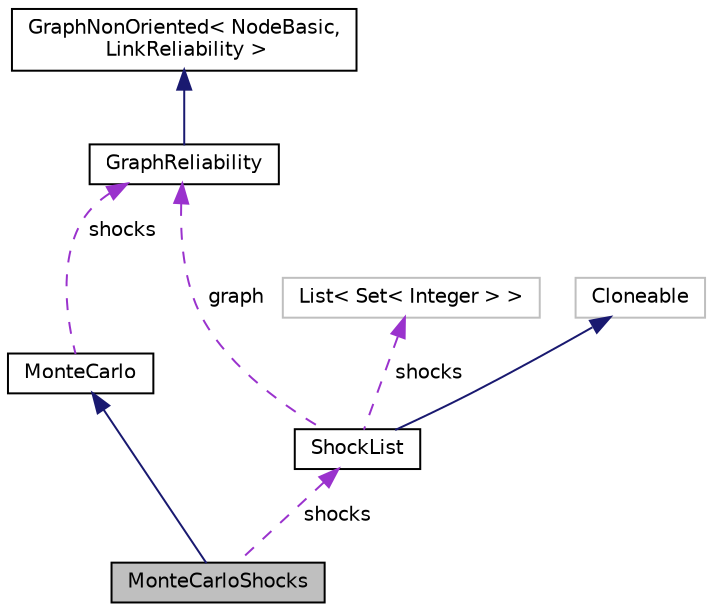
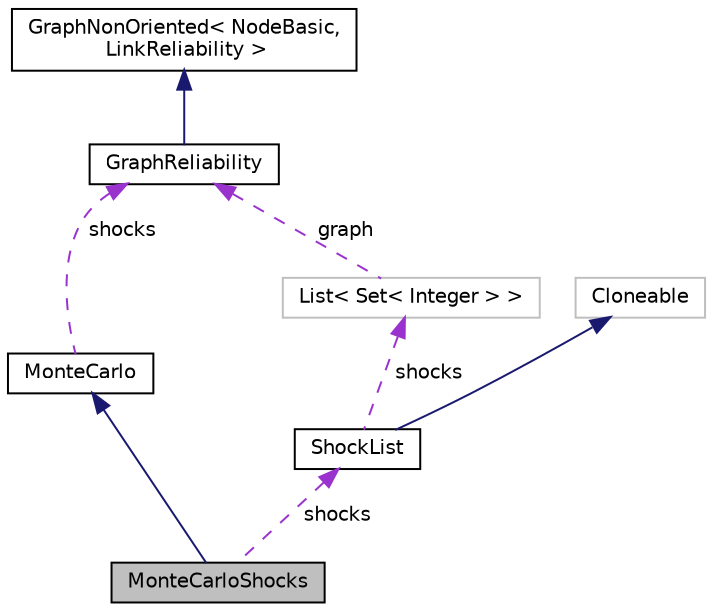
edge "ShockList" -> "GraphReliability": now "List< Set< Integer > >" -> "GraphReliability"
